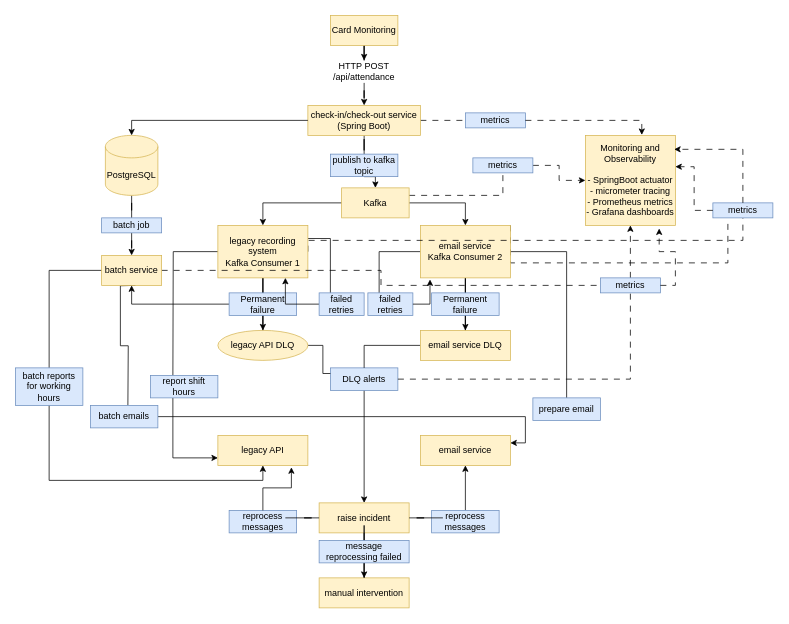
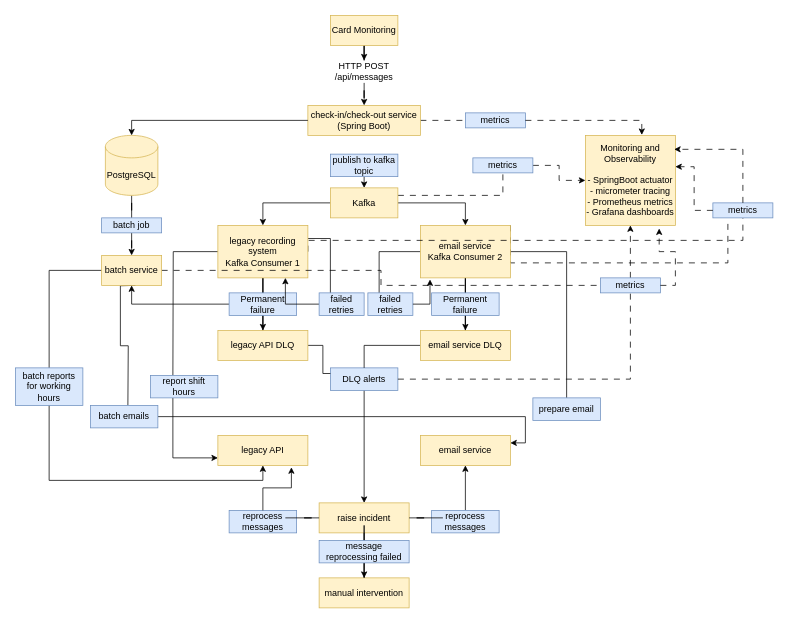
node "HTTP POST /api/attendance": label "HTTP POST /api/attendance" -> "HTTP POST /api/messages"
edge "check-in/check-out service (Spring Boot)" -- "publish to kafka topic": removed
node "Kafka": moved (375, 203) -> (364, 203)
node "legacy API DLQ": shape ellipse -> rectangle
